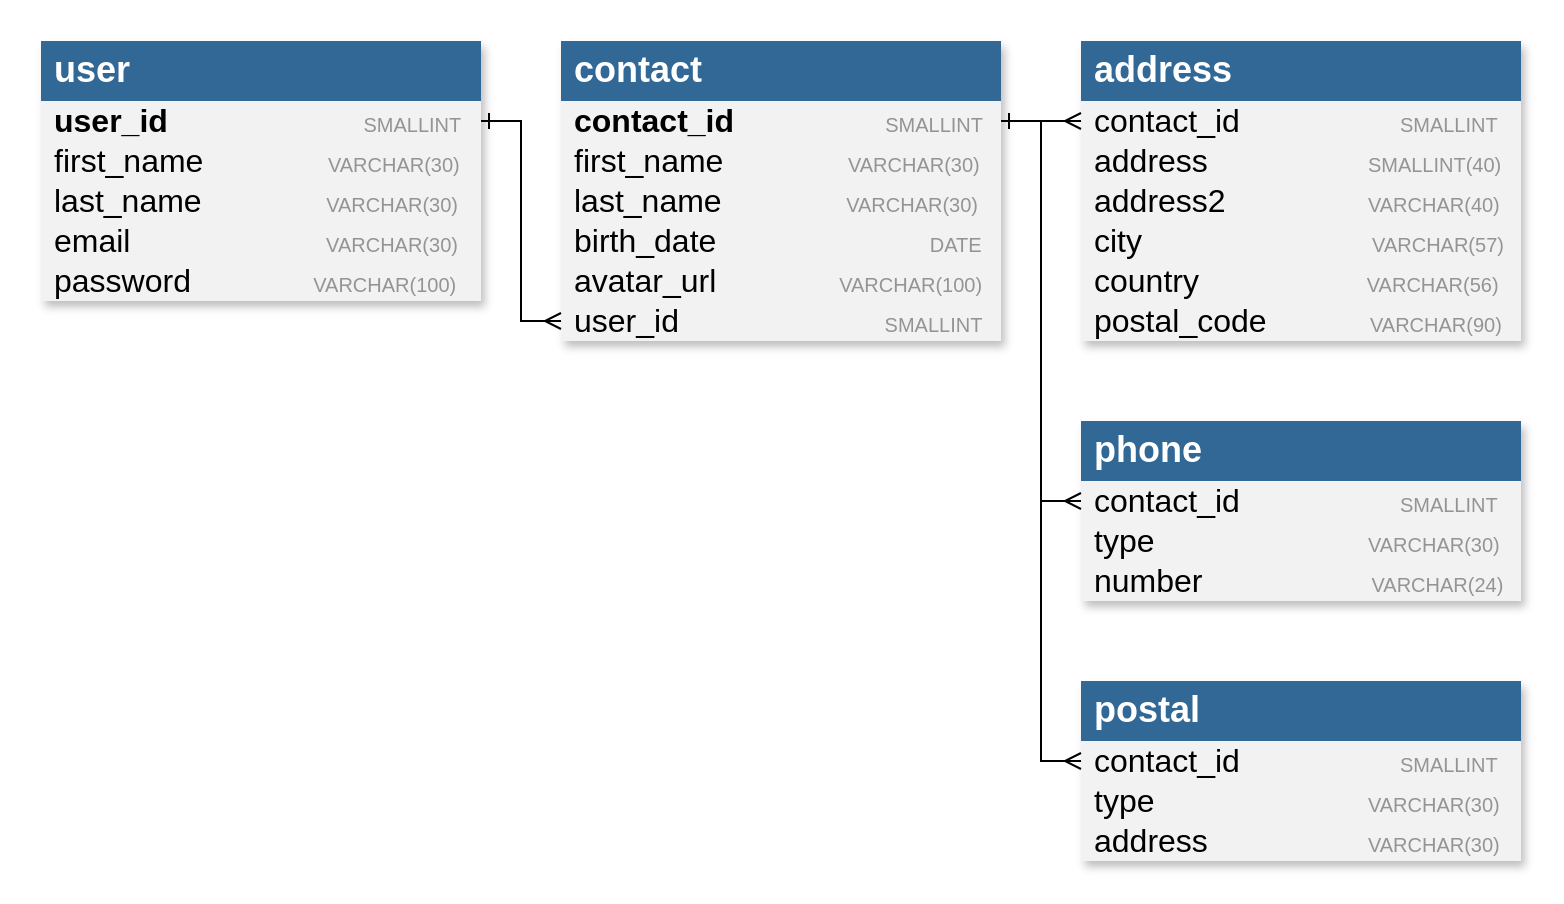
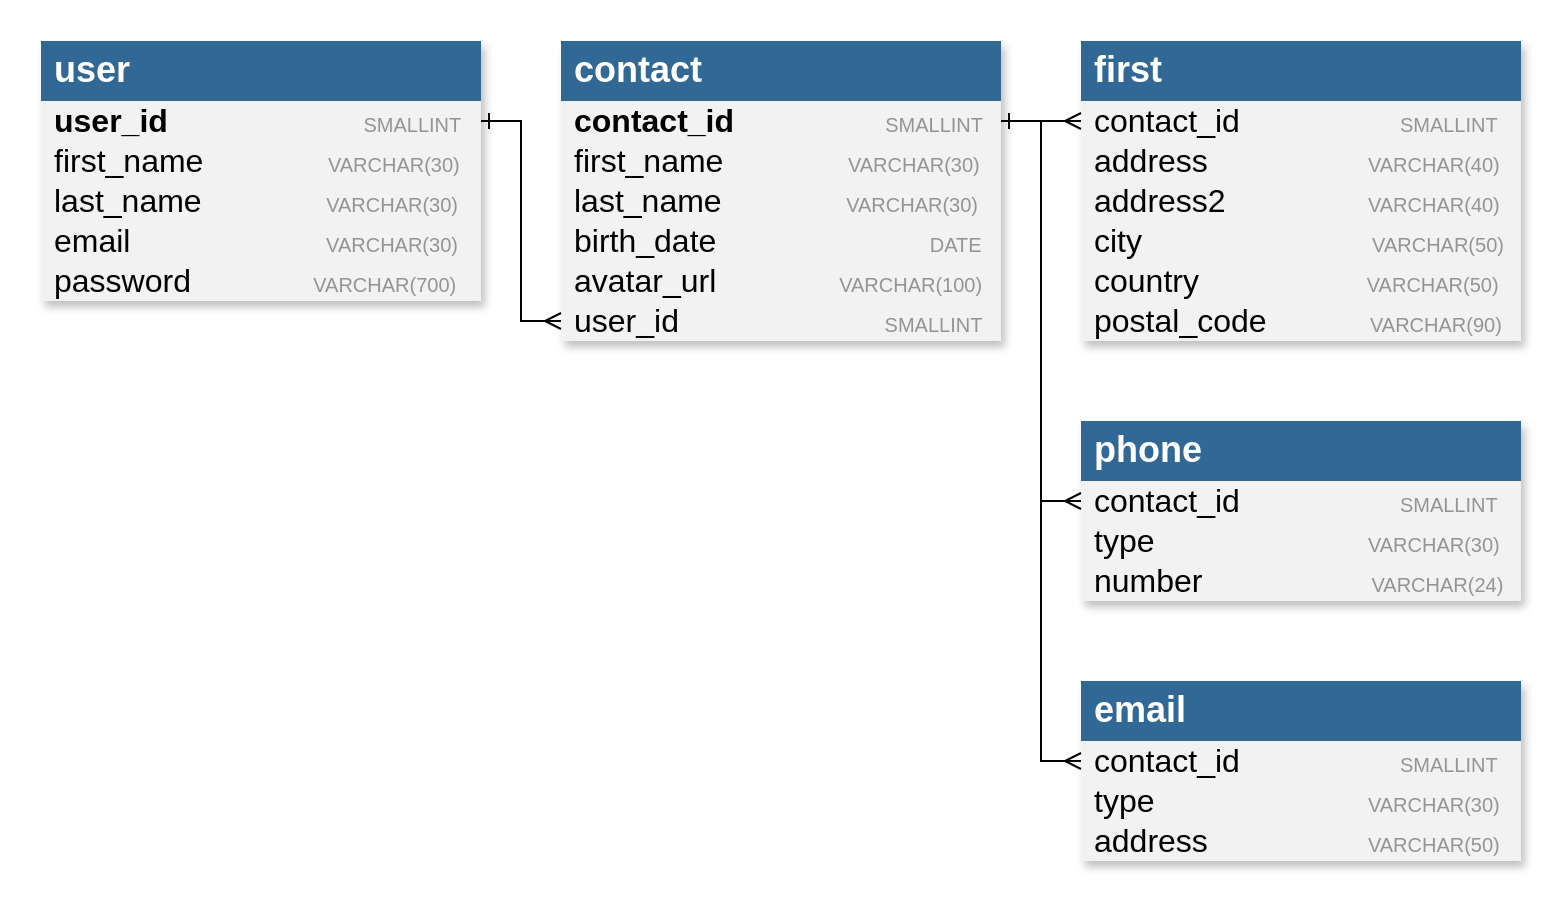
node "address": label "address" -> "first"
node "address SMALLINT(40)": label "address SMALLINT(40)" -> "address VARCHAR(40)"
node "city VARCHAR(57)": label "city VARCHAR(57)" -> "city VARCHAR(50)"
node "password VARCHAR(100)": label "password VARCHAR(100)" -> "password VARCHAR(700)"
node "country VARCHAR(56)": label "country VARCHAR(56)" -> "country VARCHAR(50)"
node "postal": label "postal" -> "email"
node "address VARCHAR(30)": label "address VARCHAR(30)" -> "address VARCHAR(50)"
